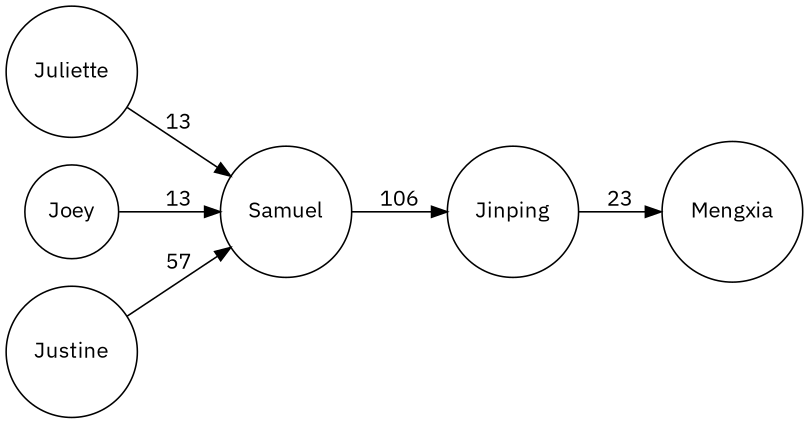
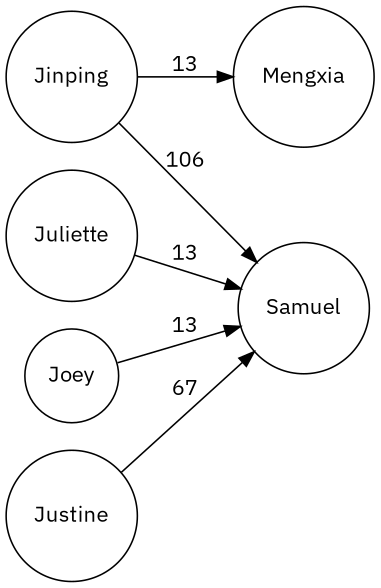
edge "Jinping" -> "Mengxia": label "23" -> "13"
edge "Samuel" -> "Jinping": reversed
edge "Justine" -> "Samuel": label "57" -> "67"
